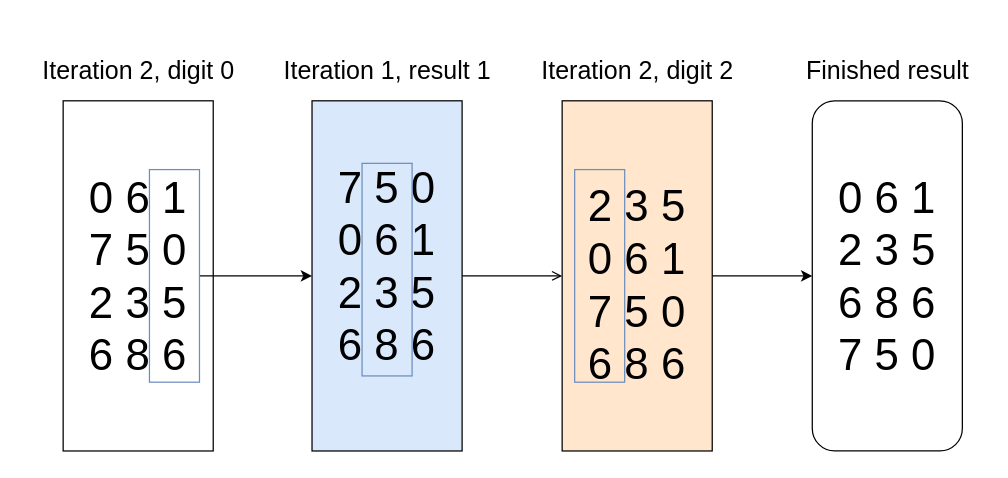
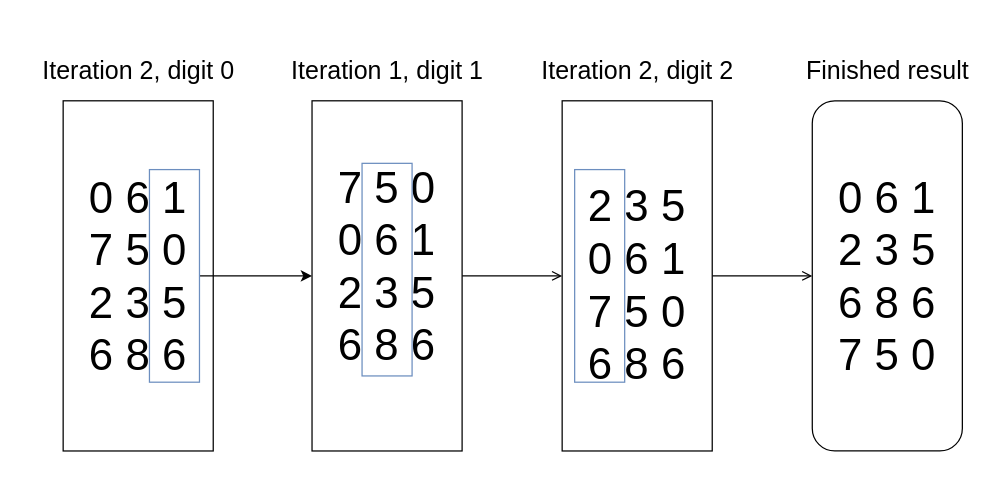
node "Iteration 1, result 1": label "Iteration 1, result 1" -> "Iteration 1, digit 1"
node "7 5 0 0 6 1 2 3 5 6 8 6": fillcolor #dae8fc -> #ffffff
node "2 3 5 0 6 1 7 5 0 6 8 6": fillcolor #ffe6cc -> #ffffff
edge "2 3 5 0 6 1 7 5 0 6 8 6" -> "0 6 1 2 3 5 6 8 6 7 5 0": arrowhead classic -> open
